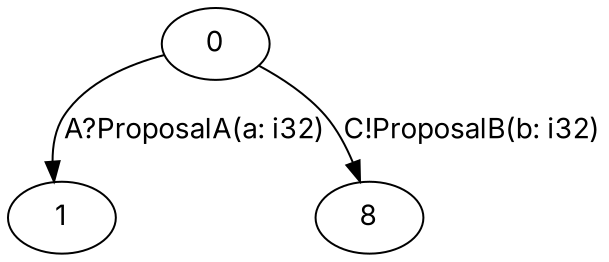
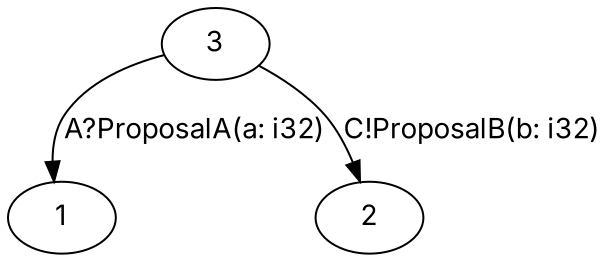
node "0": label "0" -> "3"
node "8": label "8" -> "2"
